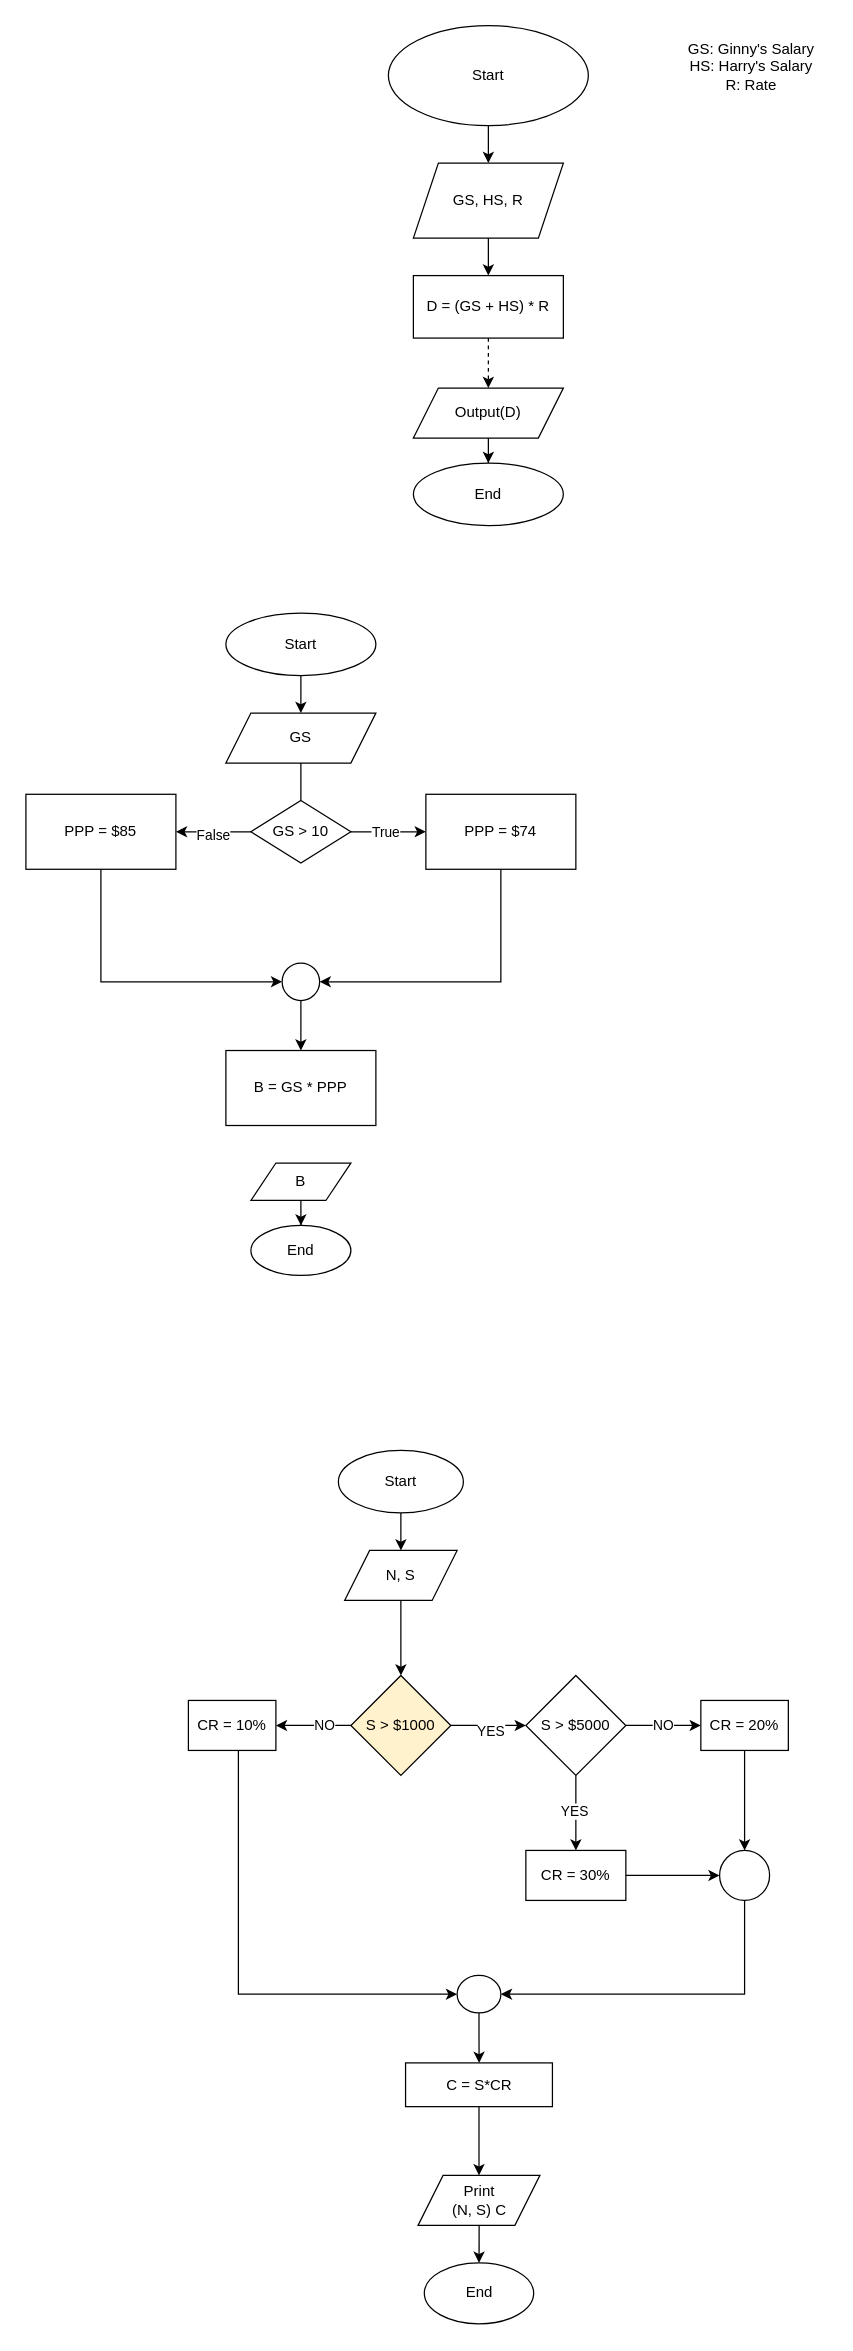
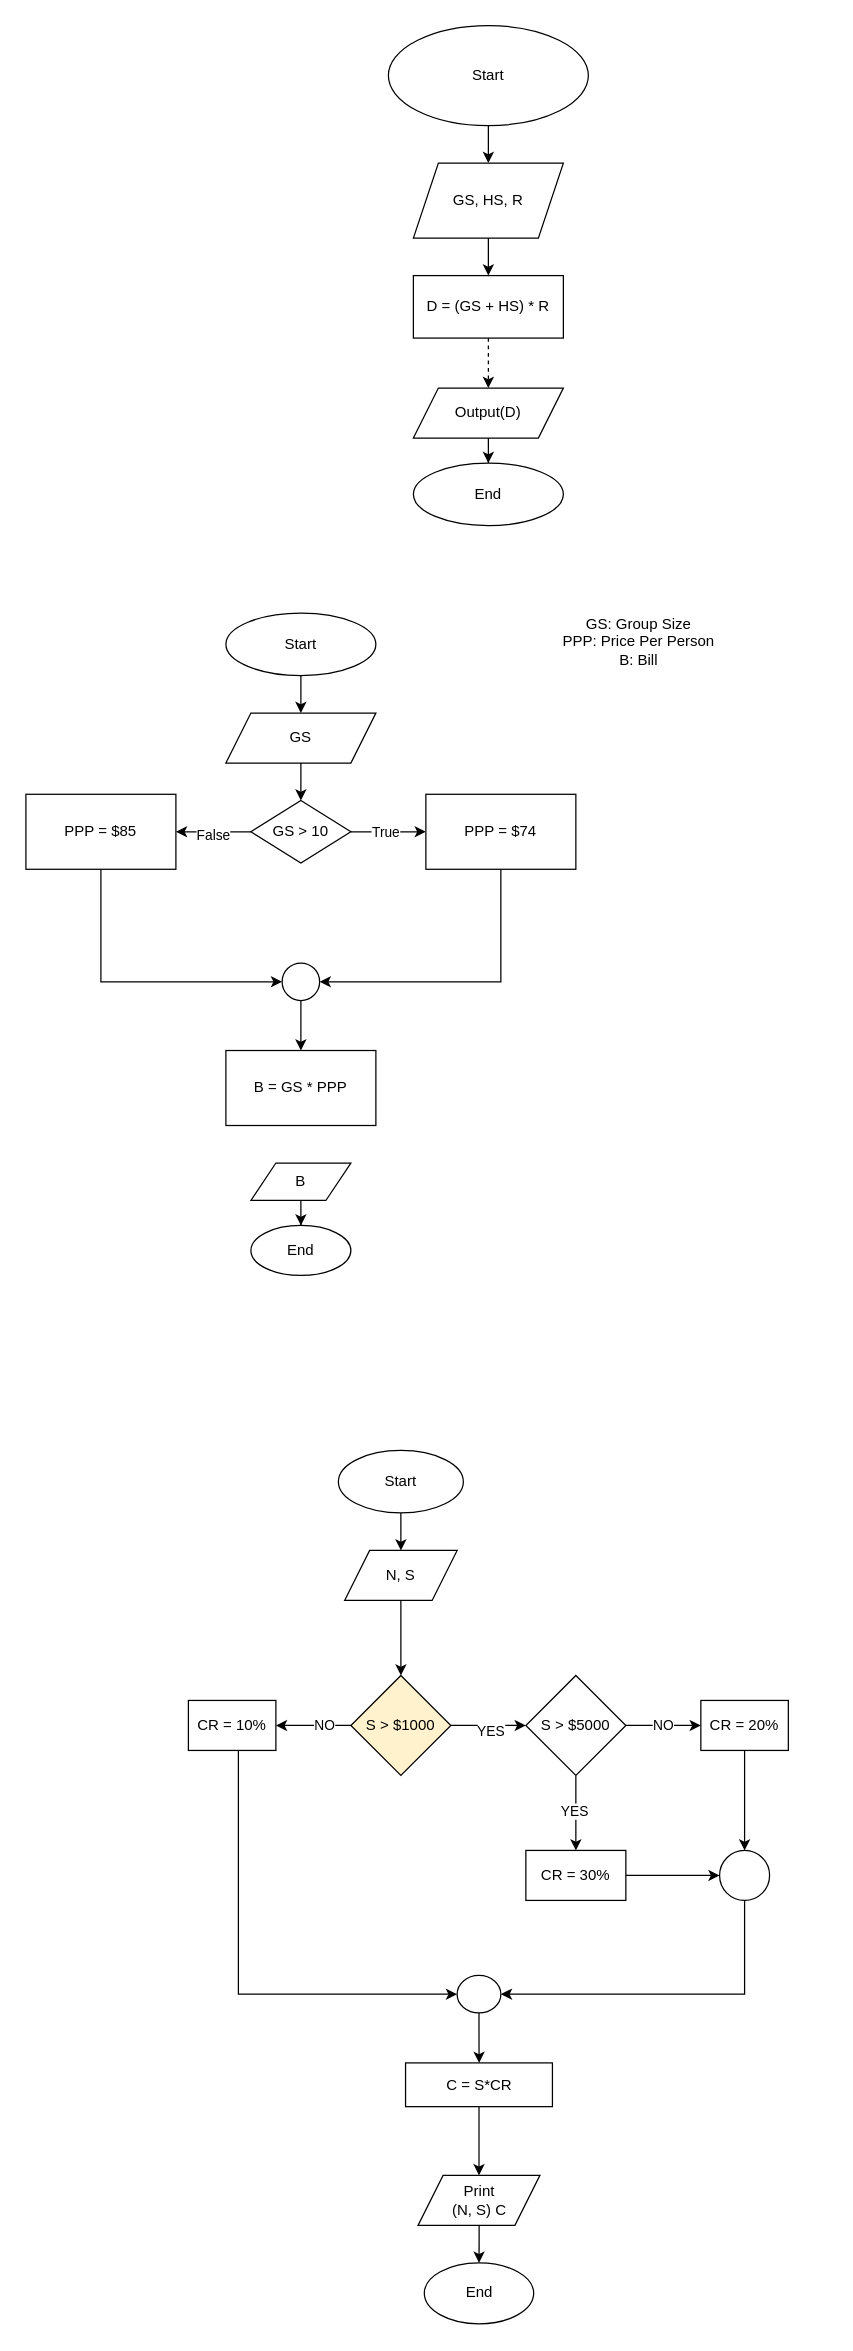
node "GS: Ginny's Salary HS: Harry's Salary R: Rate": removed
node "GS: Group Size PPP: Price Per Person B: Bill": added
edge "GS" -- "GS > 10": arrowhead none -> classic
